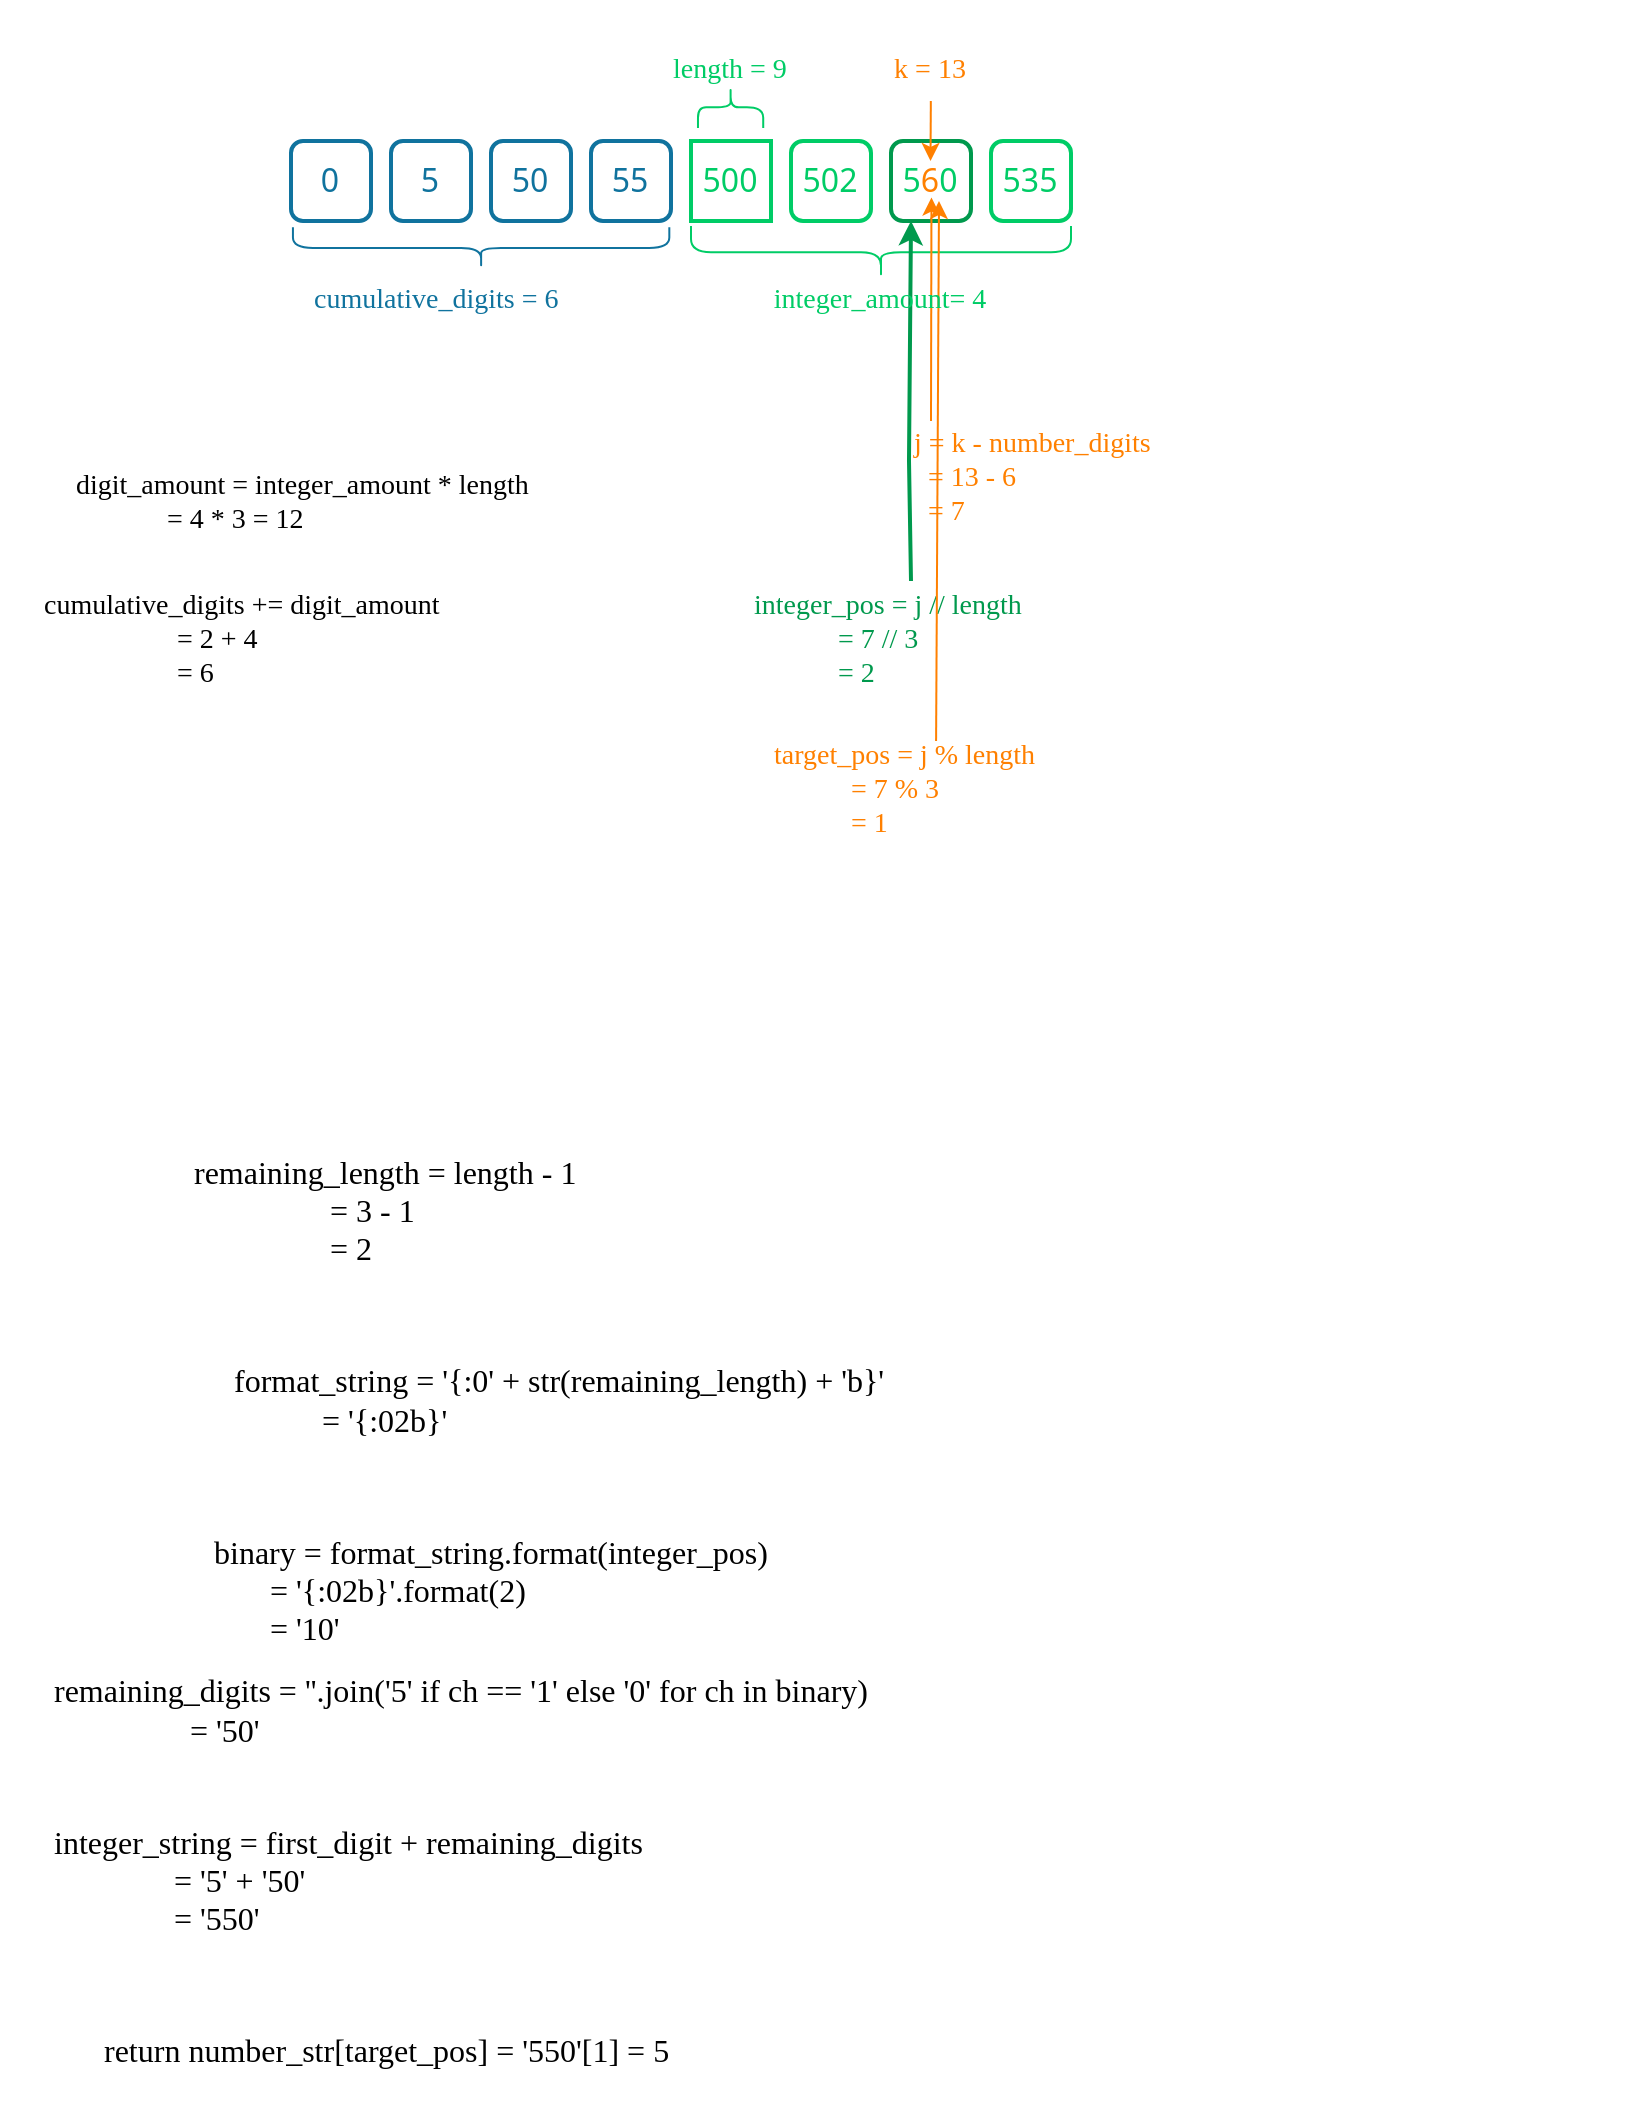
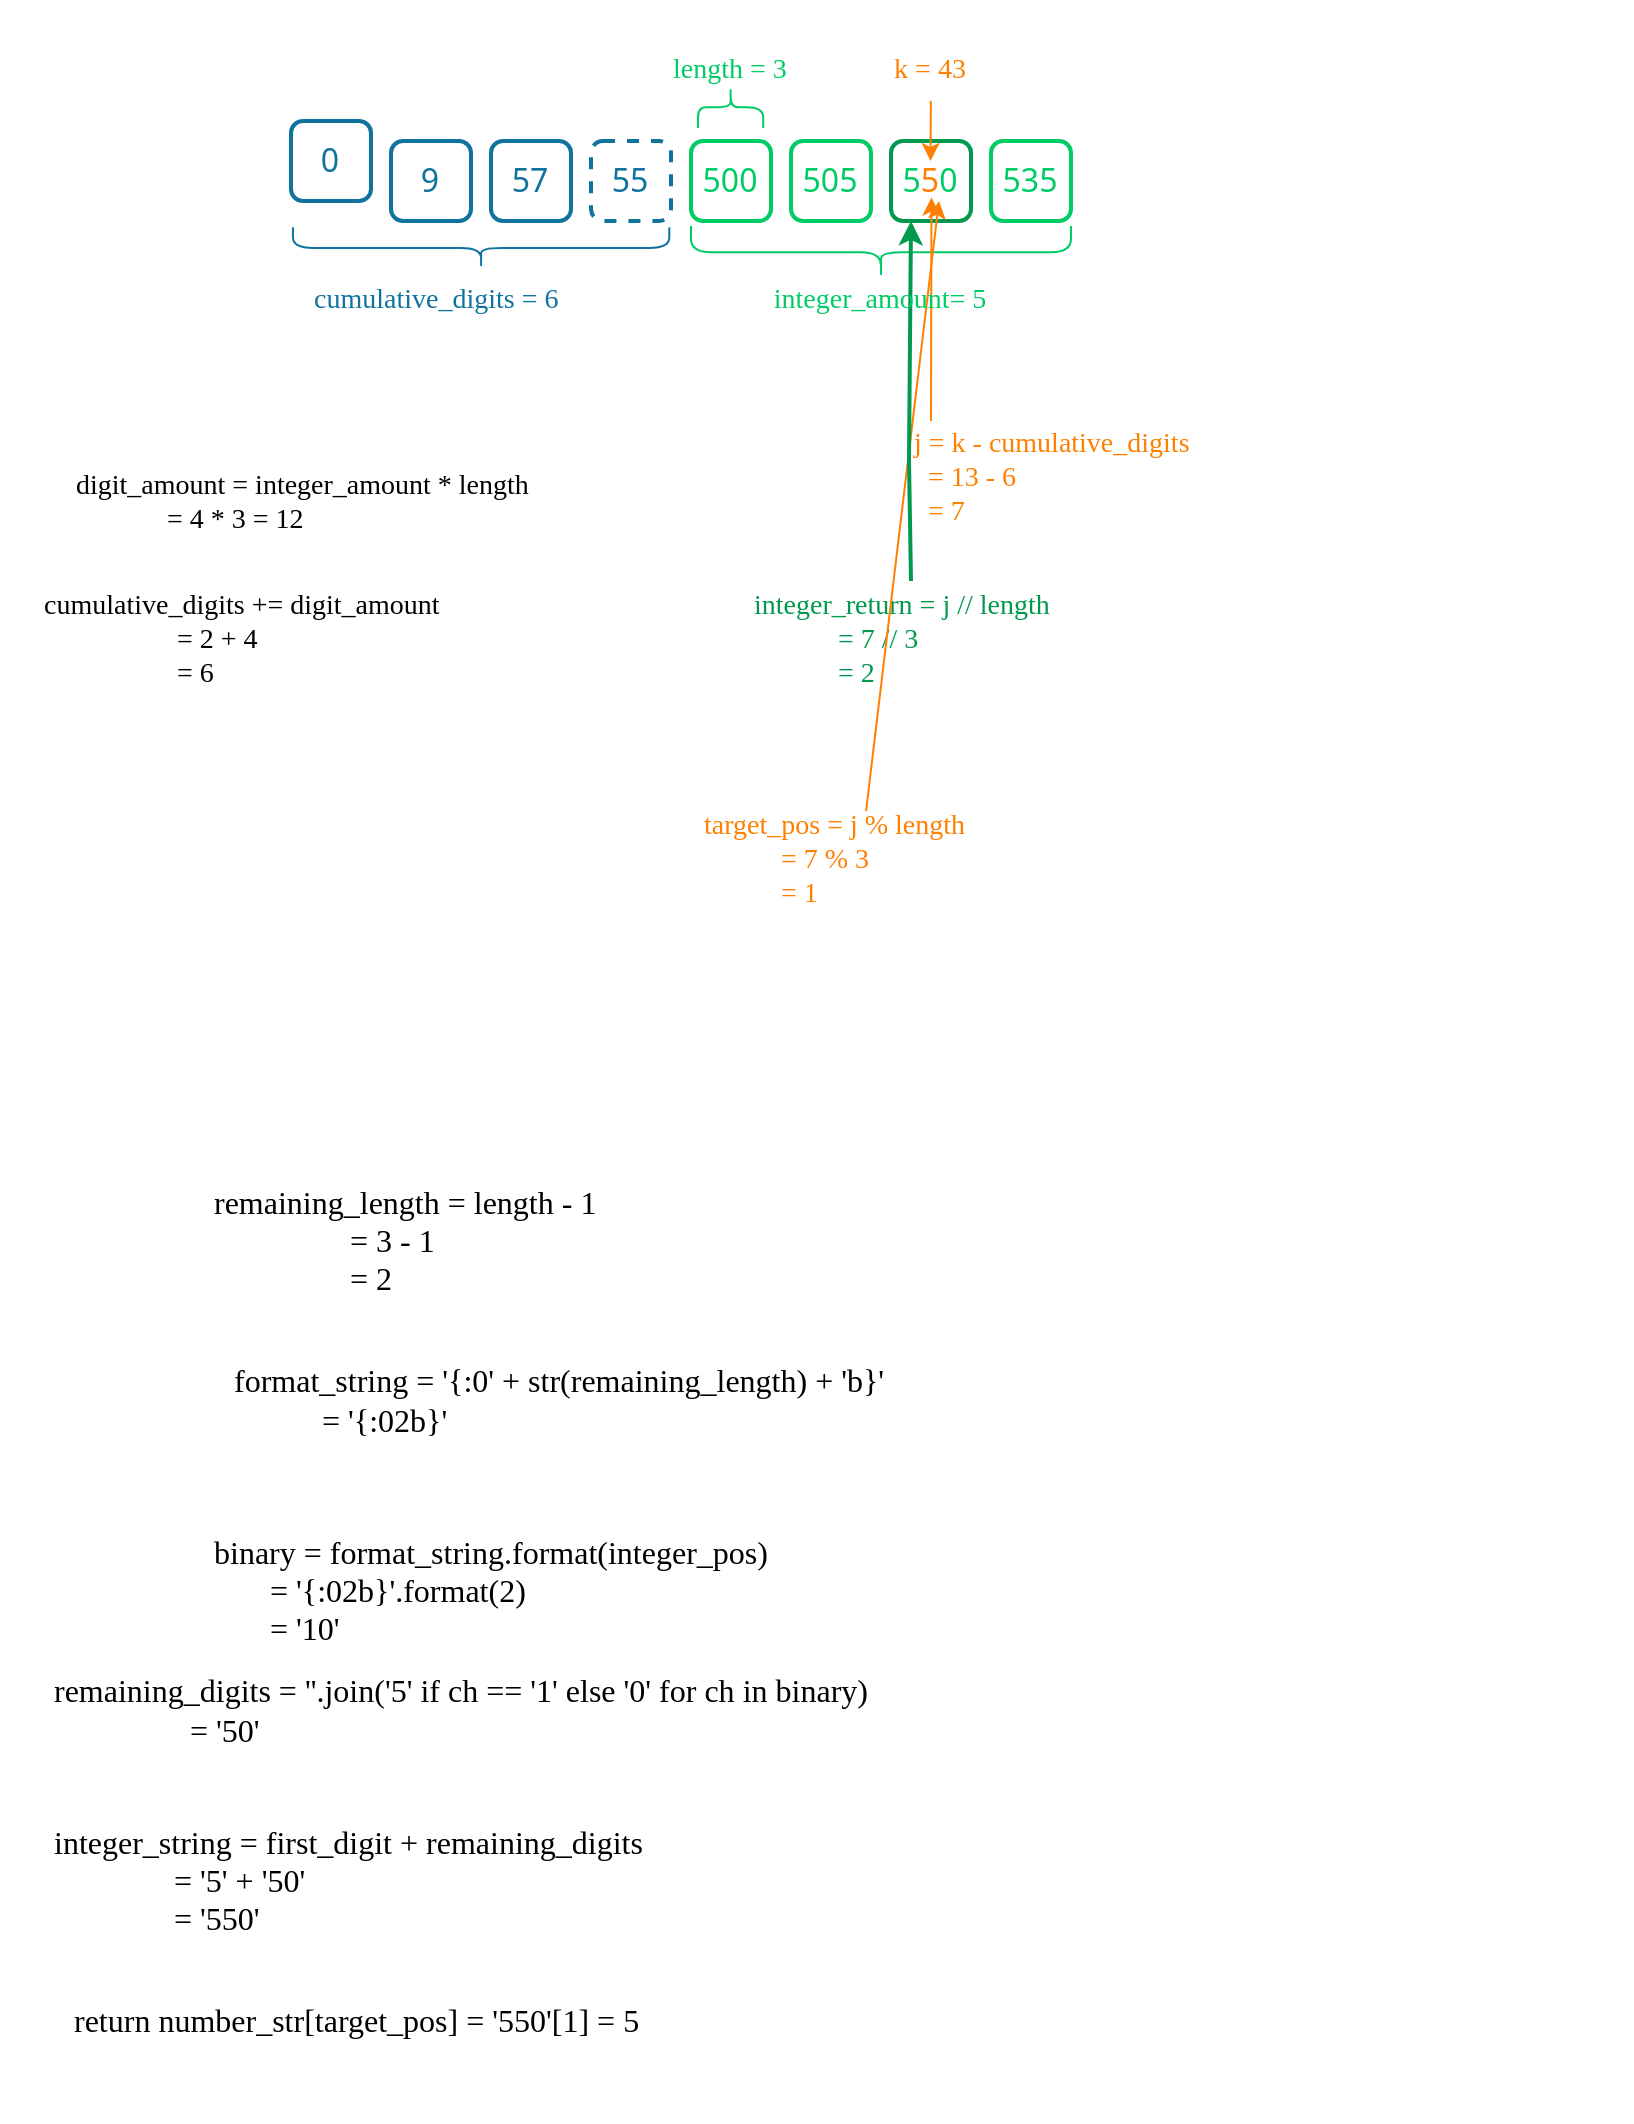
node "length = 9": label "length = 9" -> "length = 3"
node "k = 13": label "k = 13" -> "k = 43"
node "0": moved (331, 181) -> (331, 161)
node "5": label "5" -> "9"
node "50": label "50" -> "57"
node "55": style solid -> dashed
node "500": shape rectangle -> rounded rectangle
node "502": label "502" -> "505"
node "560": label "560" -> "550"
node "integer_amount= 4": label "integer_amount= 4" -> "integer_amount= 5"
node "j = k - number_digits = 13 - 6 = 7": label "j = k - number_digits = 13 - 6 = 7" -> "j = k - cumulative_digits = 13 - 6 = 7"
node "integer_pos = j // length = 7 // 3 = 2": label "integer_pos = j // length = 7 // 3 = 2" -> "integer_return = j // length = 7 // 3 = 2"
node "target_pos = j % length = 7 % 3 = 1": moved (965, 791) -> (895, 861)
node "remaining_length = length - 1 = 3 - 1 = 2": moved (471, 1211) -> (491, 1241)
node "return number_str[target_pos] = '550'[1] = 5": moved (861, 2051) -> (831, 2021)
